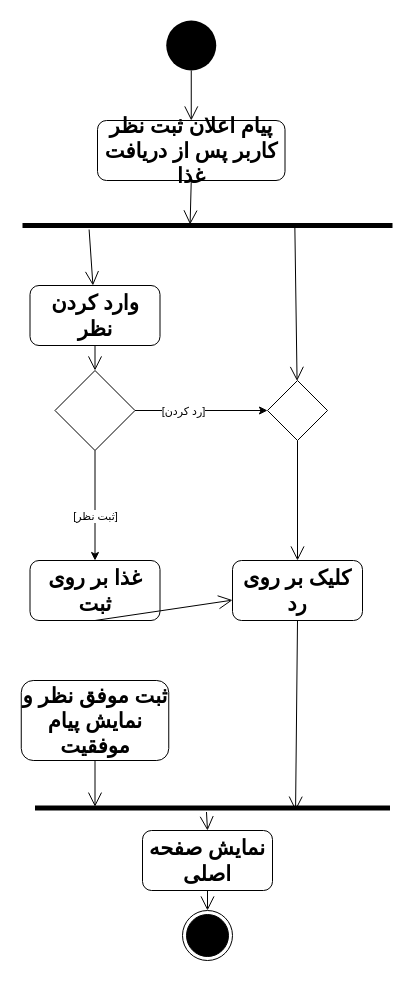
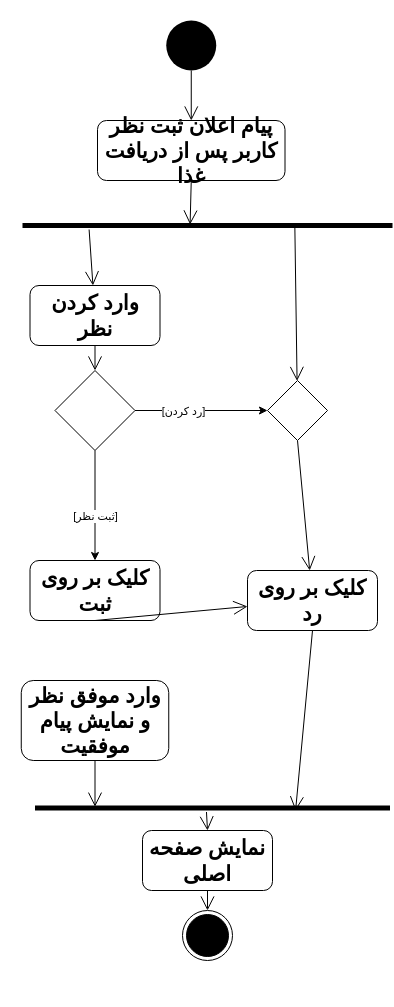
node "غذا بر روی ثبت": label "غذا بر روی ثبت" -> "کلیک بر روی ثبت"
node "کلیک بر روی رد": moved (298, 591) -> (313, 601)
node "ثبت موفق نظر و نمایش پیام موفقیت": label "ثبت موفق نظر و نمایش پیام موفقیت" -> "وارد موفق نظر و نمایش پیام موفقیت"
